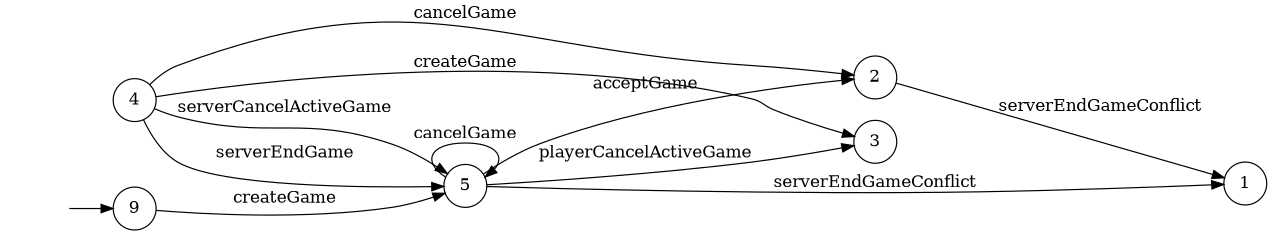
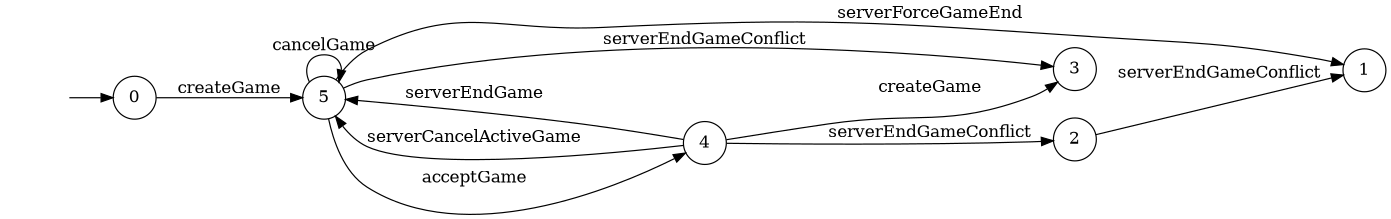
edge "4" -> "2": label "cancelGame" -> "serverEndGameConflict"
edge "5" -> "2": now "5" -> "4"
edge "5" -> "3": label "playerCancelActiveGame" -> "serverEndGameConflict"
edge "5" -> "1": label "serverEndGameConflict" -> "serverForceGameEnd"
node "9": label "9" -> "0"
